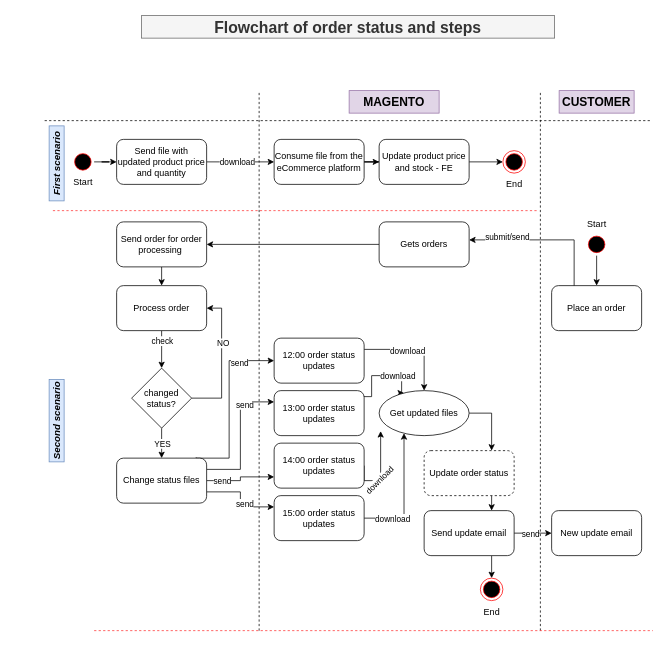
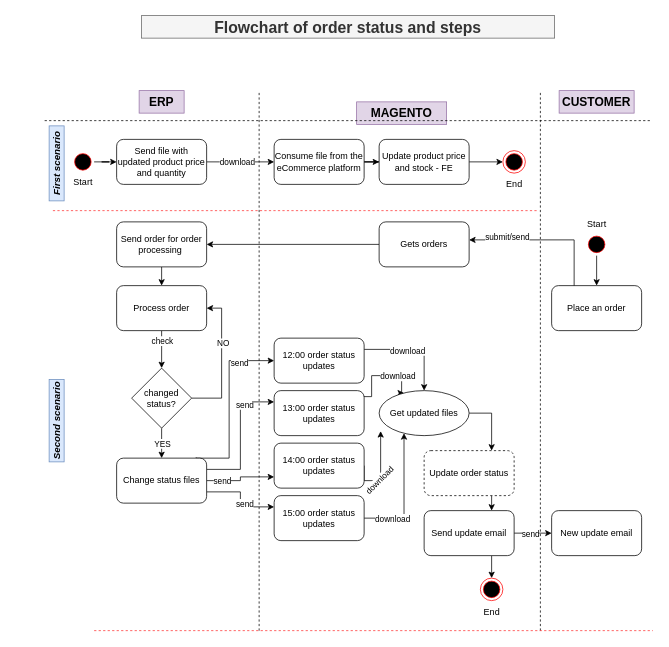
node "ERP": added
node "MAGENTO": moved (394, 102) -> (402, 113)
